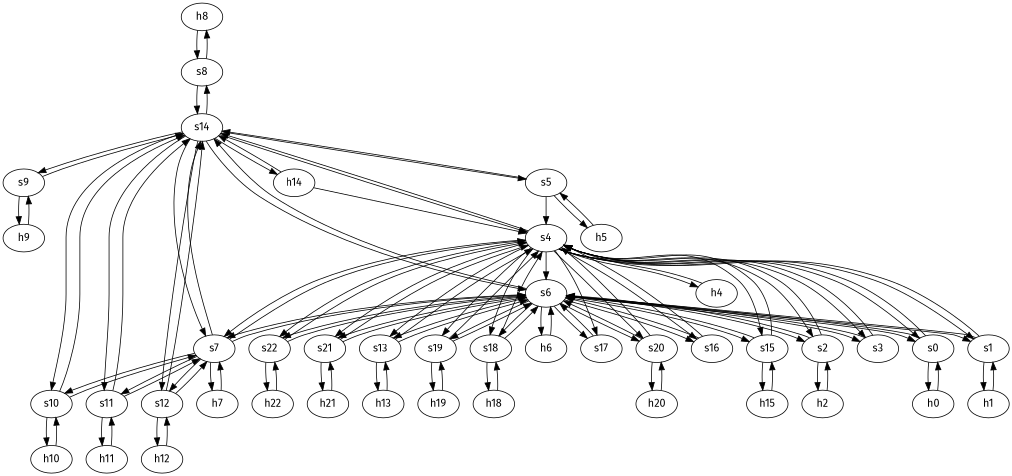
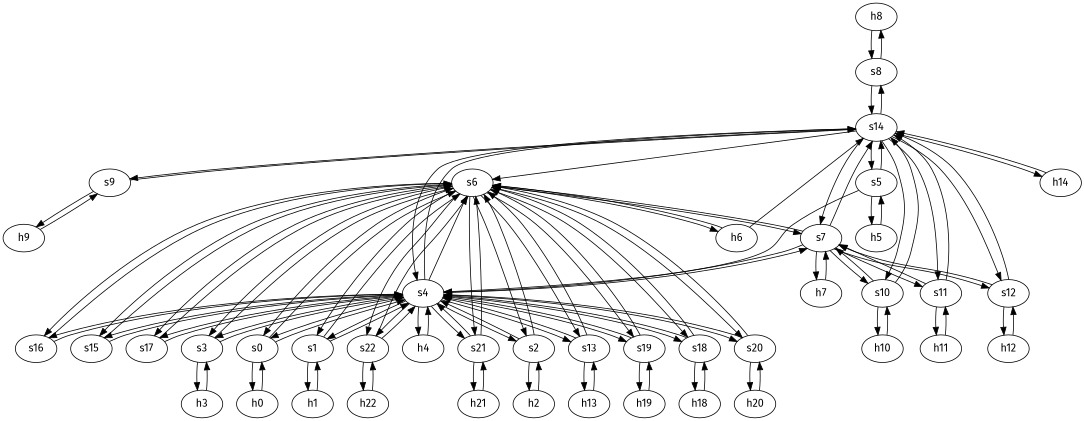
edge "h14" -> "s4": now "s17" -> "s4"
edge "s6" -> "s14": now "h6" -> "s14"
node "h3": added
node "h15": removed
